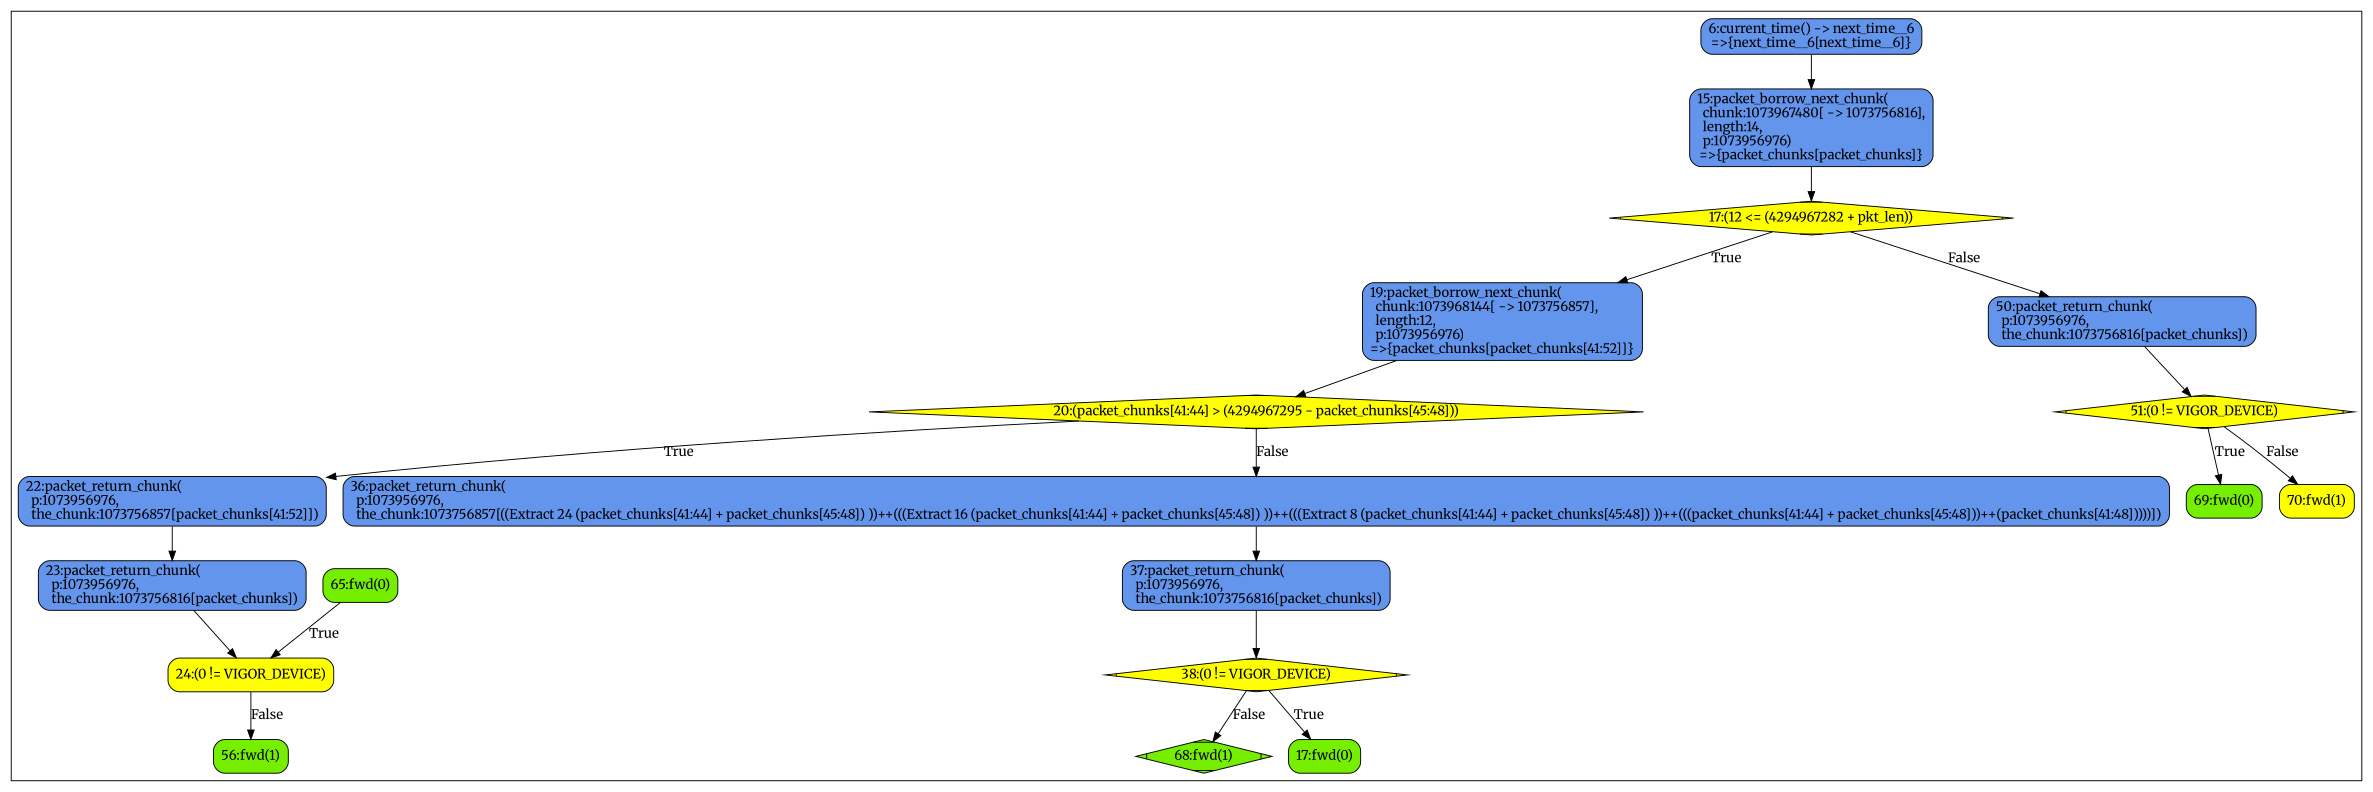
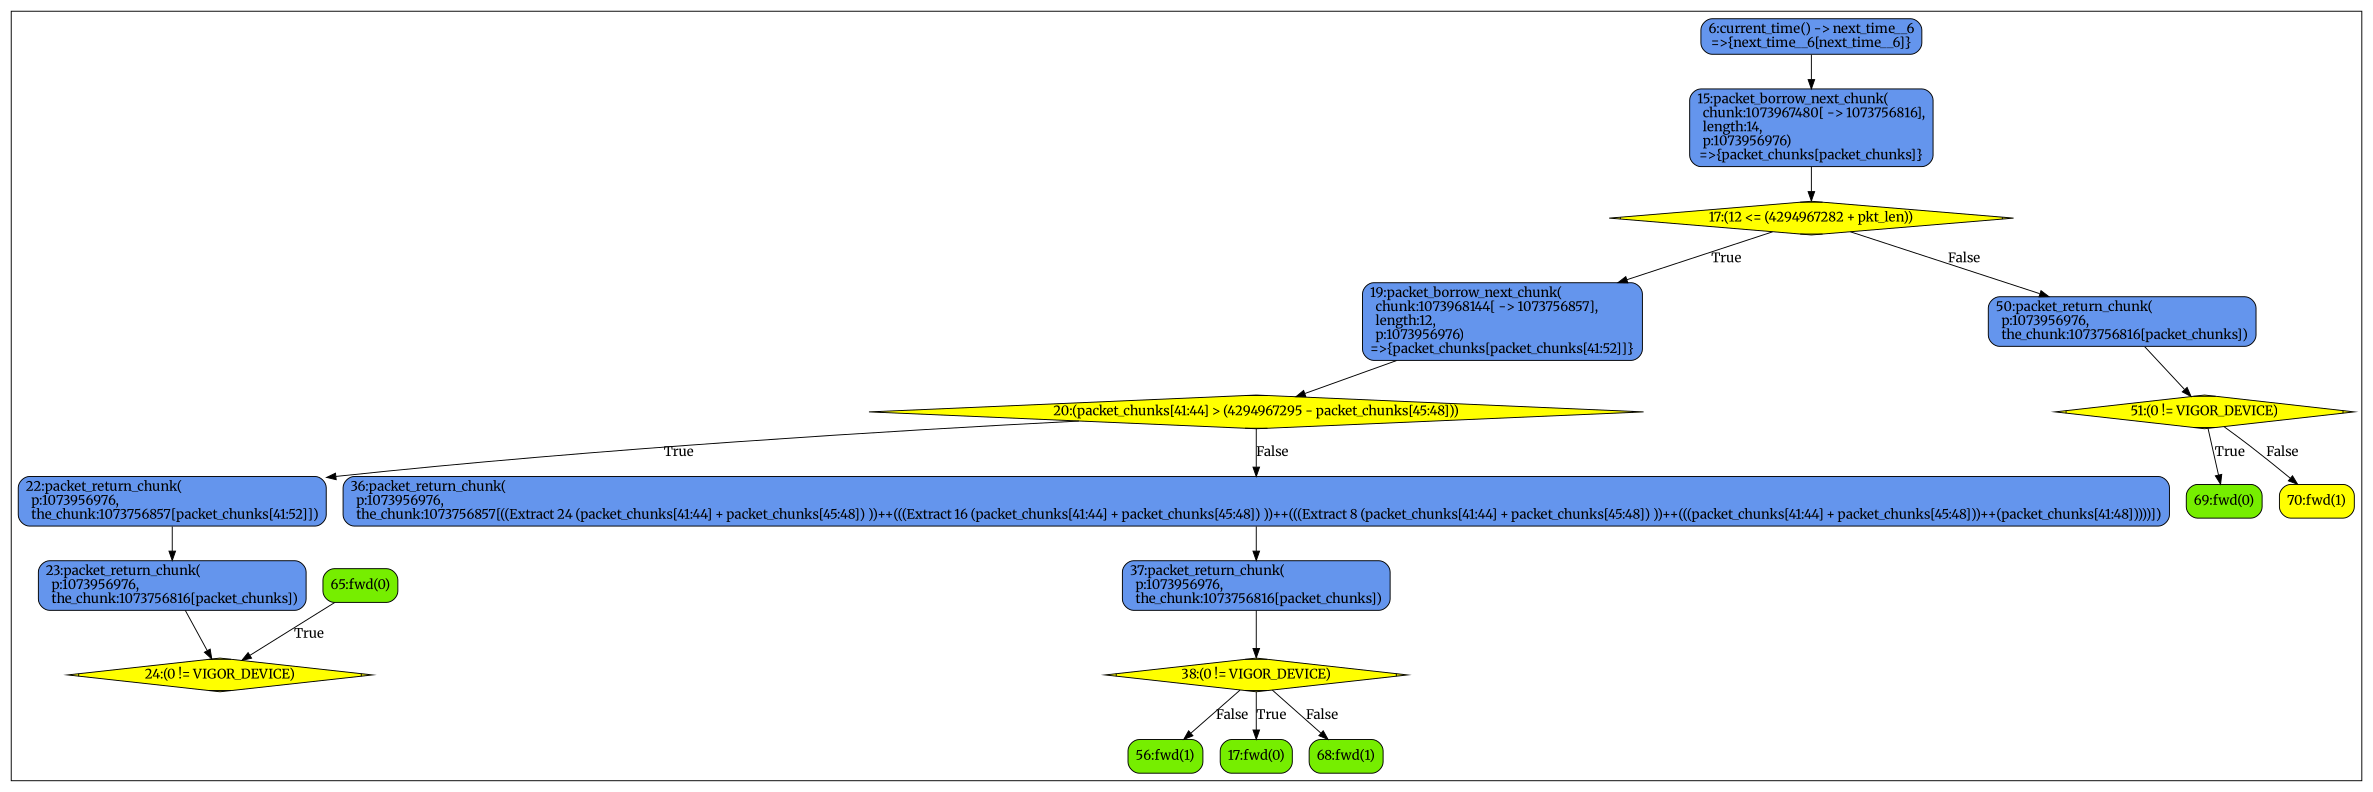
node "24:(0 != VIGOR_DEVICE)": shape box -> Mdiamond
edge "24:(0 != VIGOR_DEVICE)" -> "56:fwd(1)": now "38:(0 != VIGOR_DEVICE)" -> "56:fwd(1)"
node "68:fwd(1)": shape Mdiamond -> box
